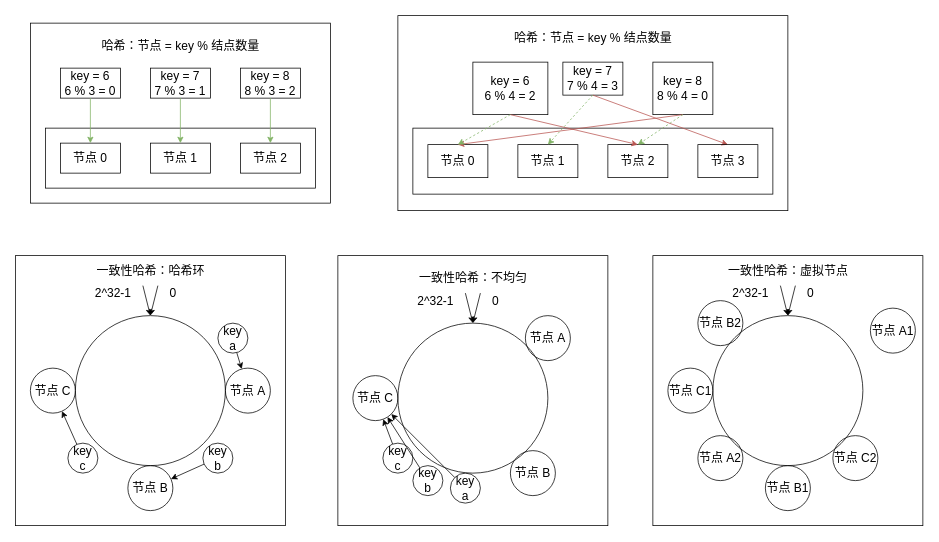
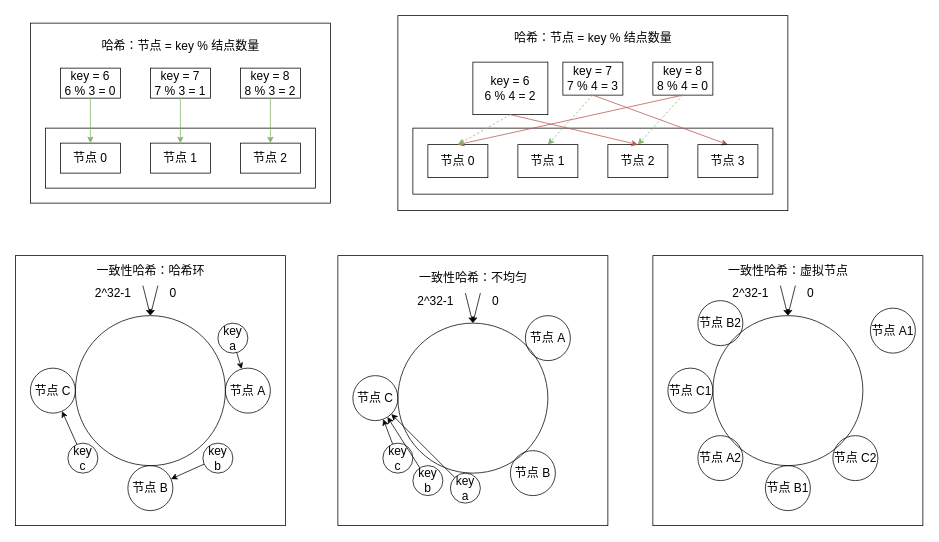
node "key = 8 8 % 4 = 0": size 60x53 -> 60x33
